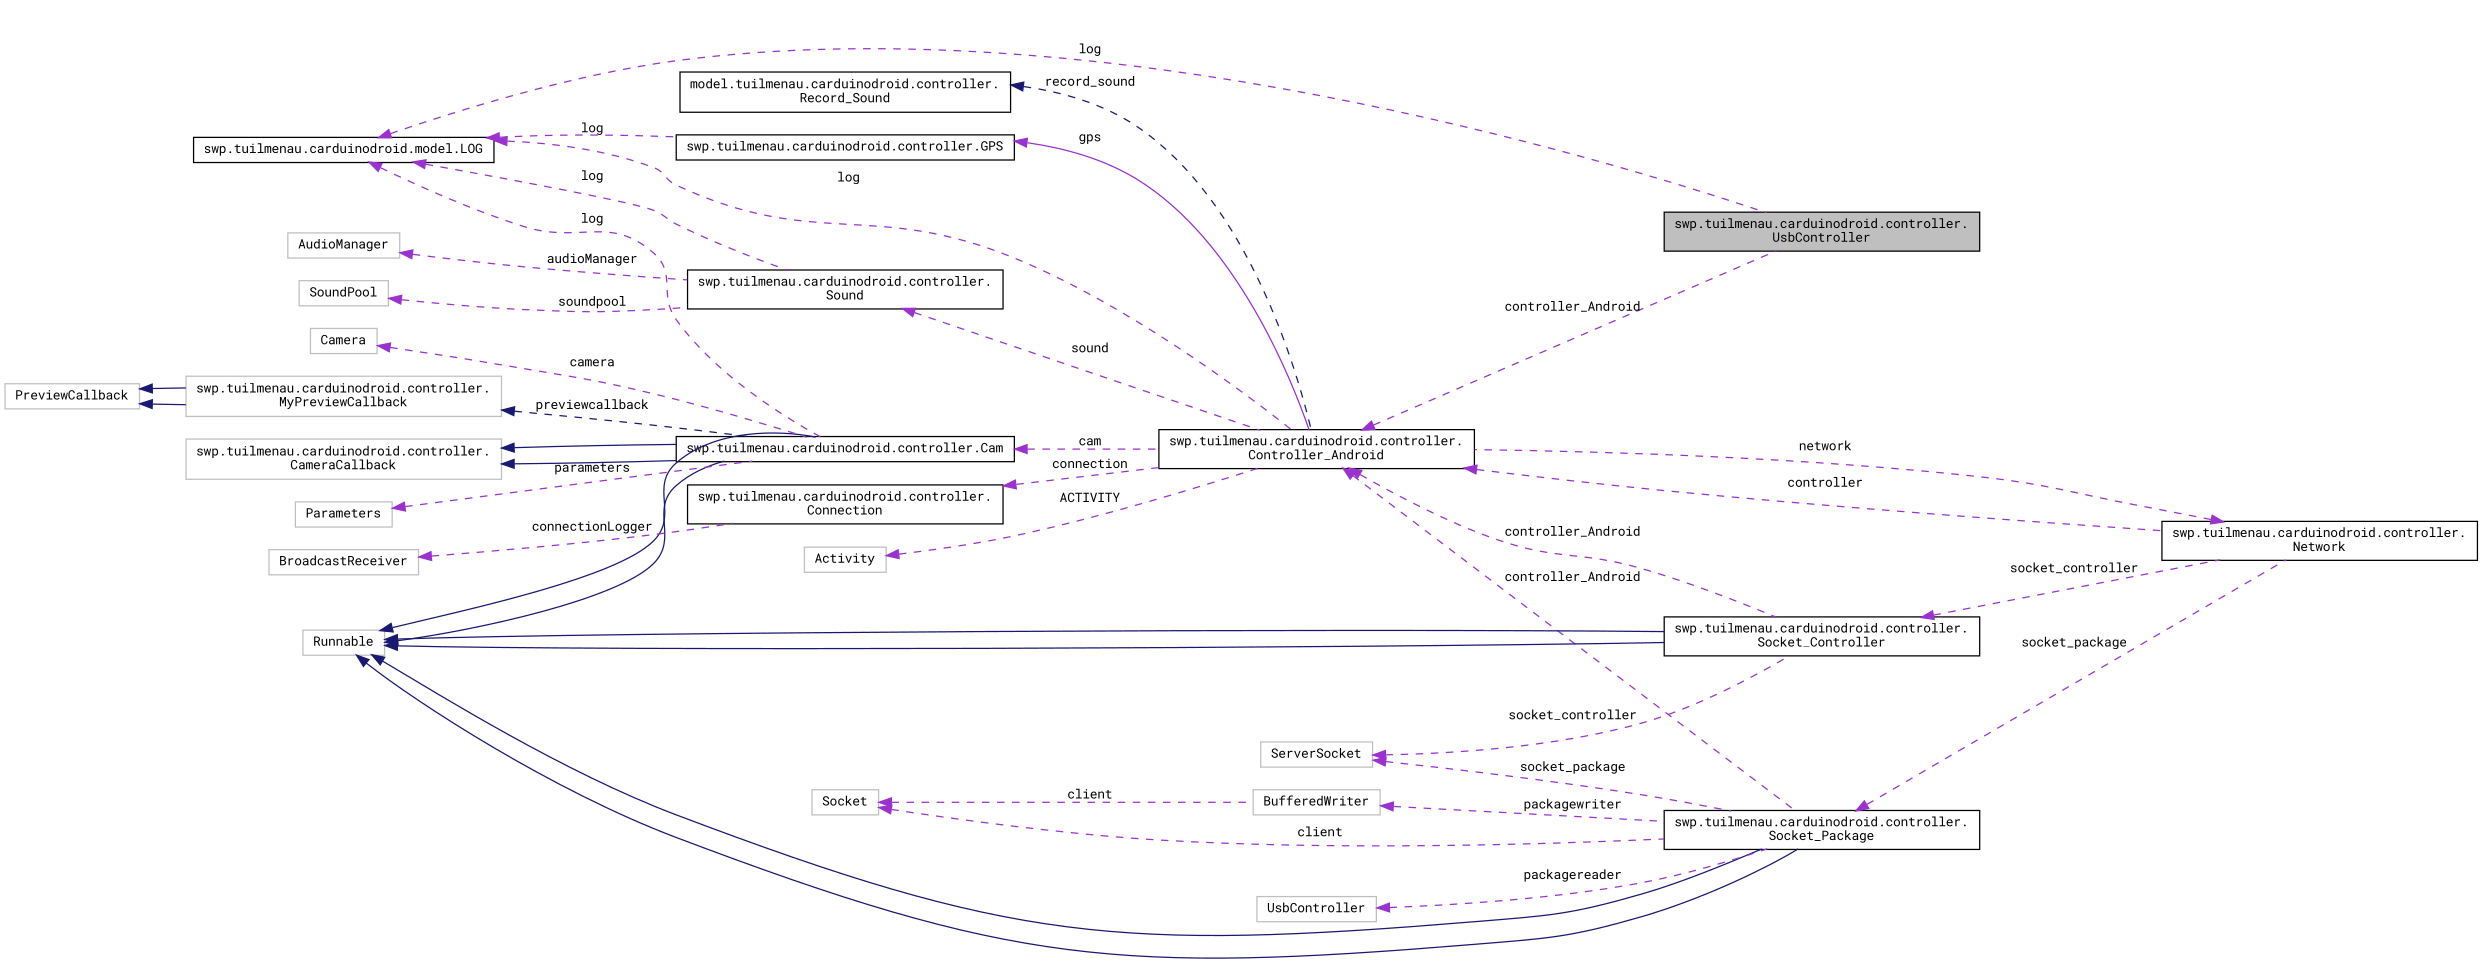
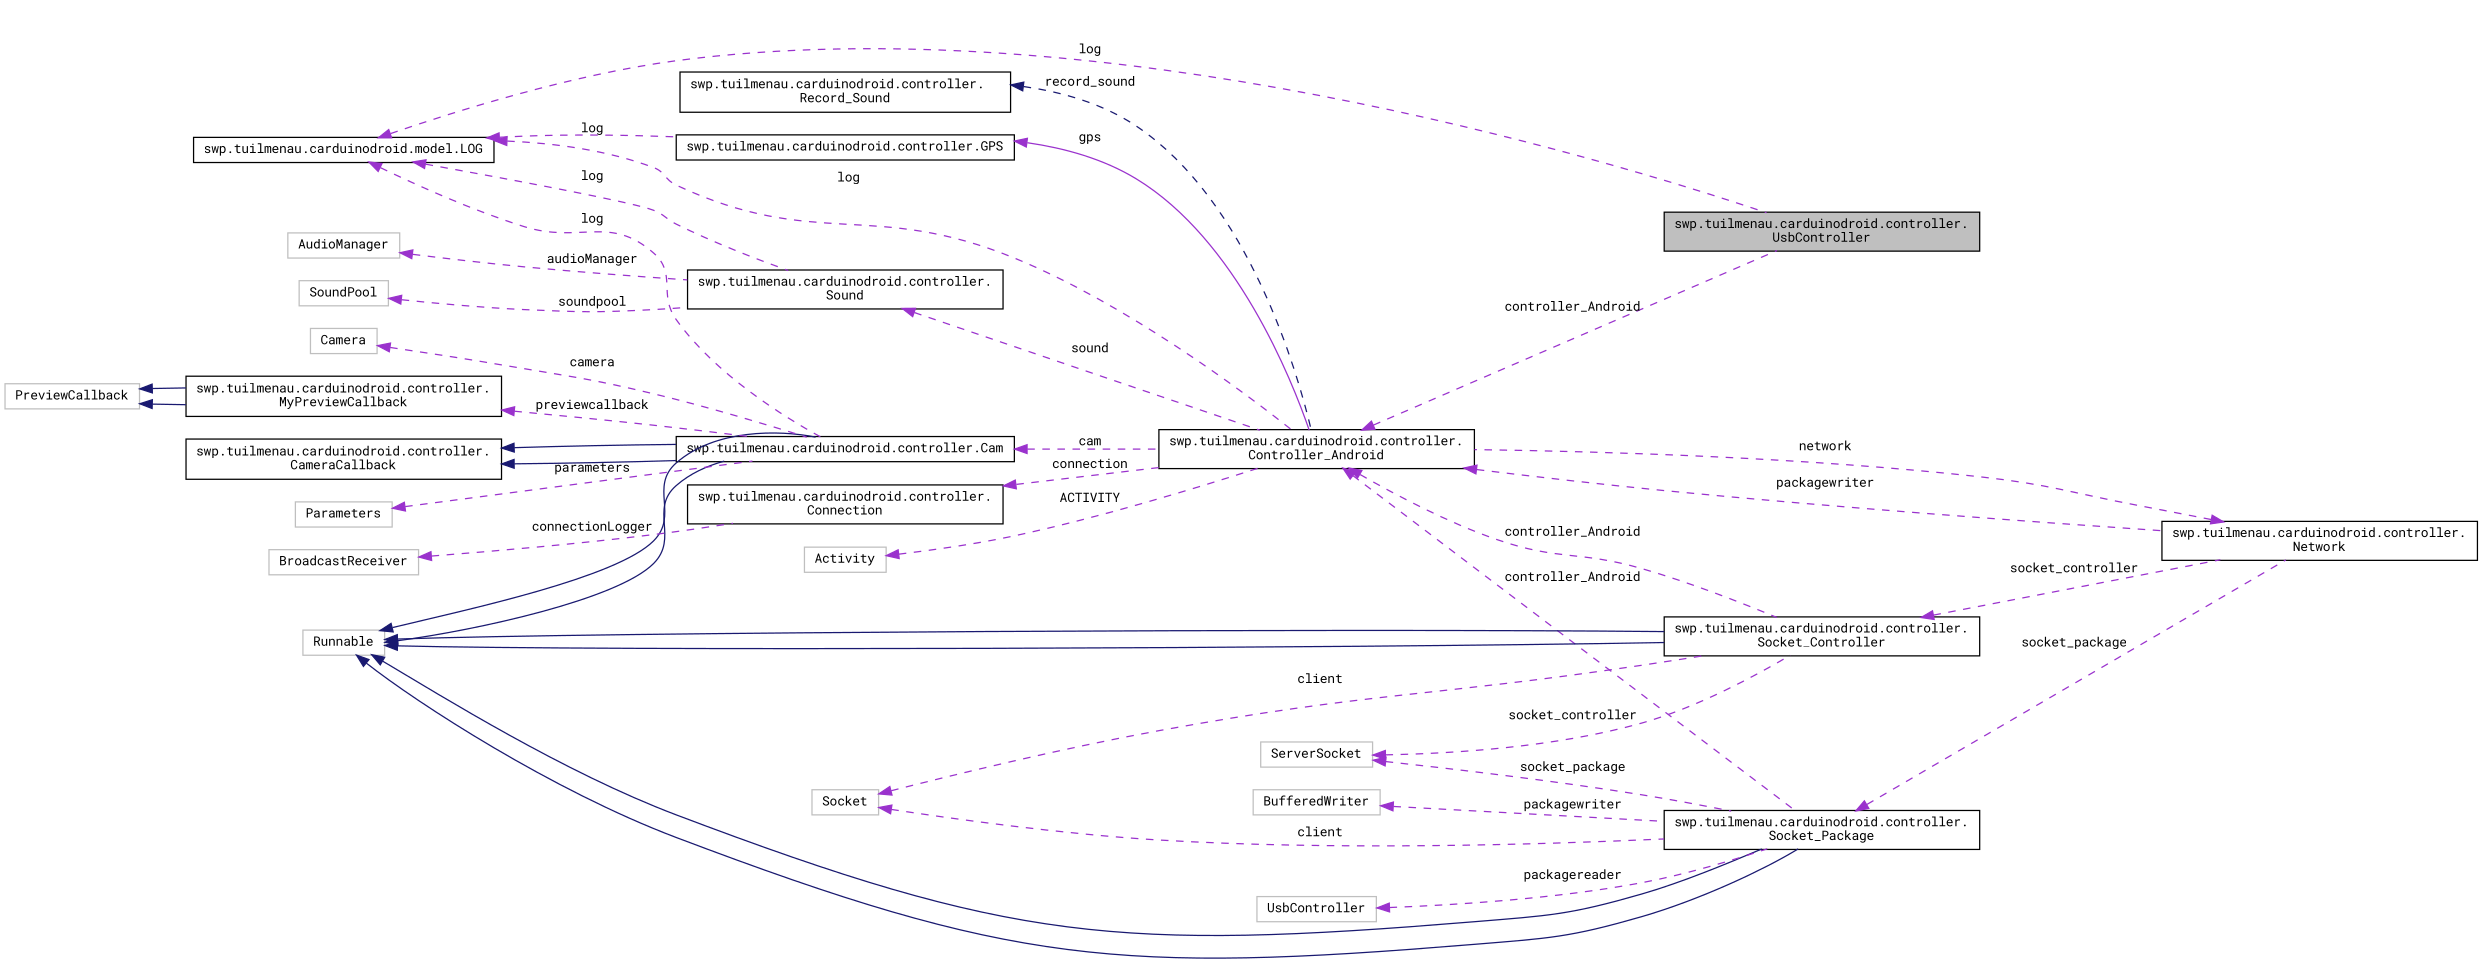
node "model.tuilmenau.carduinodroid.controller. Record_Sound": label "model.tuilmenau.carduinodroid.controller. Record_Sound" -> "swp.tuilmenau.carduinodroid.controller. Record_Sound"
node "swp.tuilmenau.carduinodroid.controller. MyPreviewCallback": color grey75 -> black
edge "swp.tuilmenau.carduinodroid.controller.Cam" -> "swp.tuilmenau.carduinodroid.controller. MyPreviewCallback": color midnightblue -> darkorchid3
node "swp.tuilmenau.carduinodroid.controller. CameraCallback": color grey75 -> black
edge "swp.tuilmenau.carduinodroid.controller. Network" -> "swp.tuilmenau.carduinodroid.controller. Controller_Android": label " controller" -> " packagewriter"
edge "BufferedWriter" -> "Socket": now "swp.tuilmenau.carduinodroid.controller. Socket_Controller" -> "Socket"
